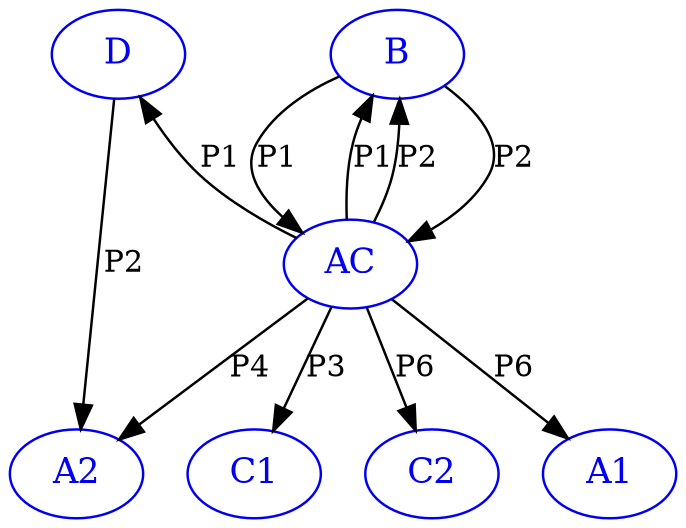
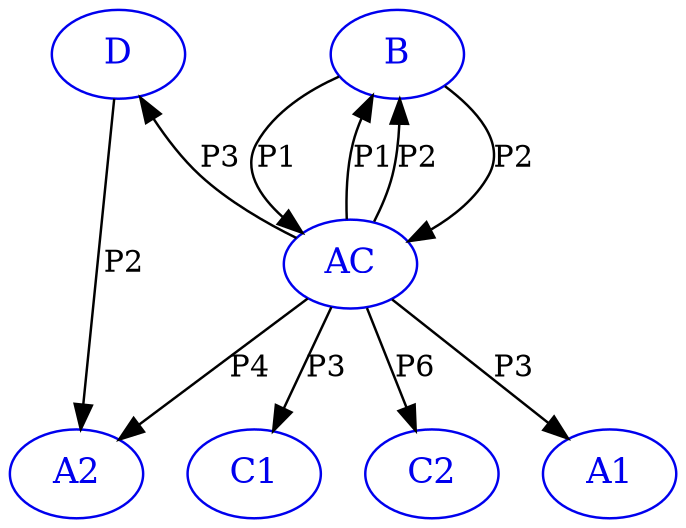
edge "AC" -> "D": label "P1" -> "P3"
edge "AC" -> "A1": label "P6" -> "P3"
